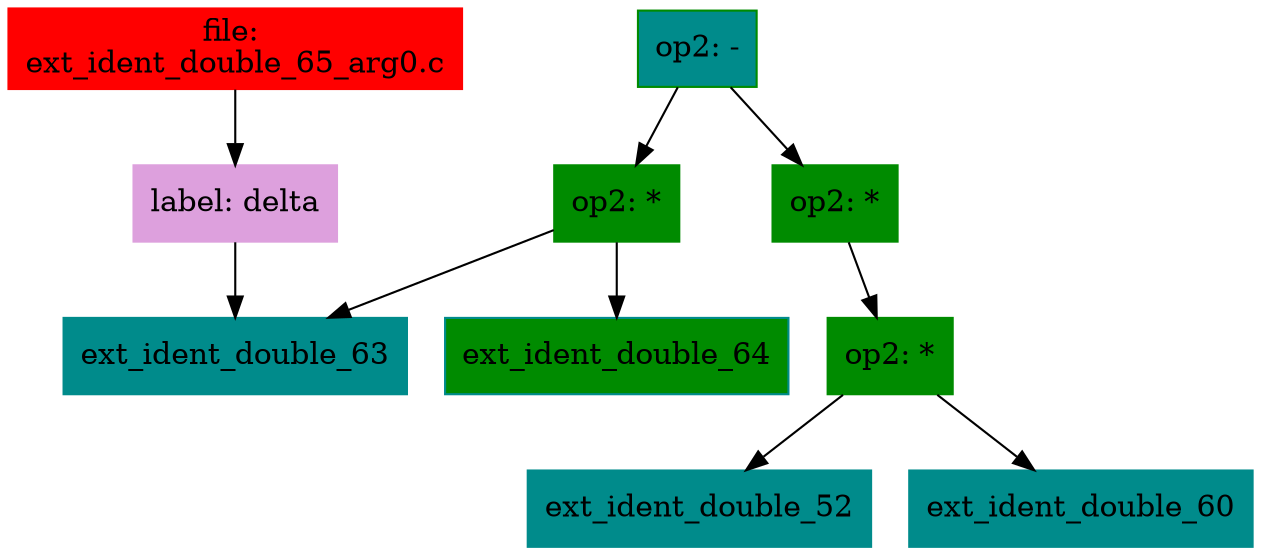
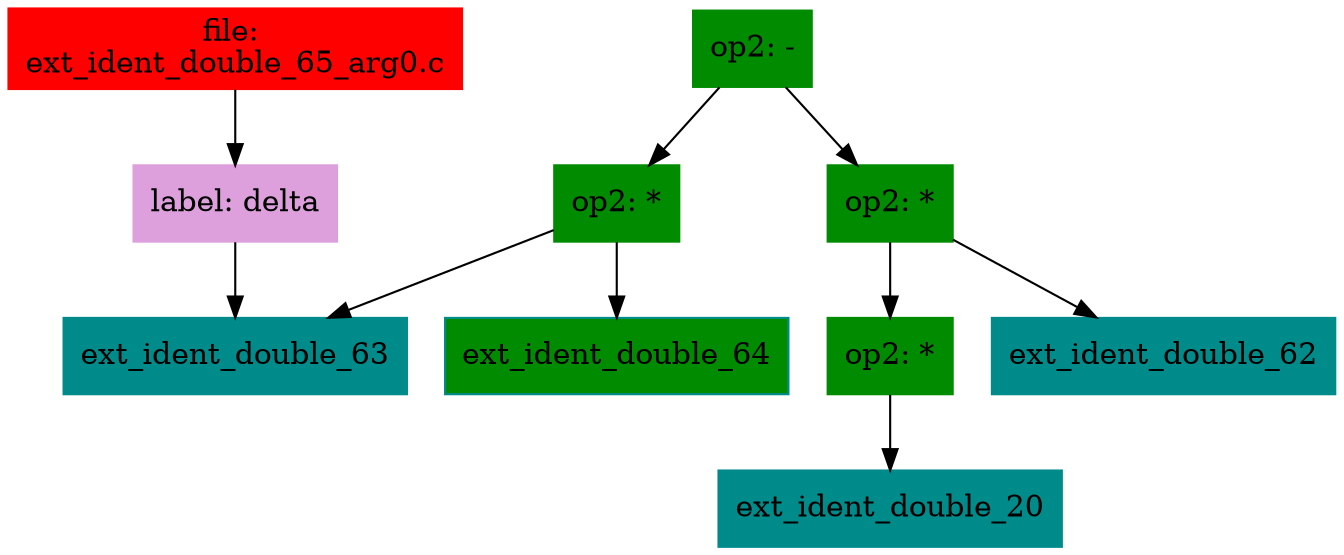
node "op2: -": fillcolor cyan4 -> green4
node "ext_ident_double_62": added
node "ext_ident_double_52": removed
node "ext_ident_double_60": label "ext_ident_double_60" -> "ext_ident_double_20"
